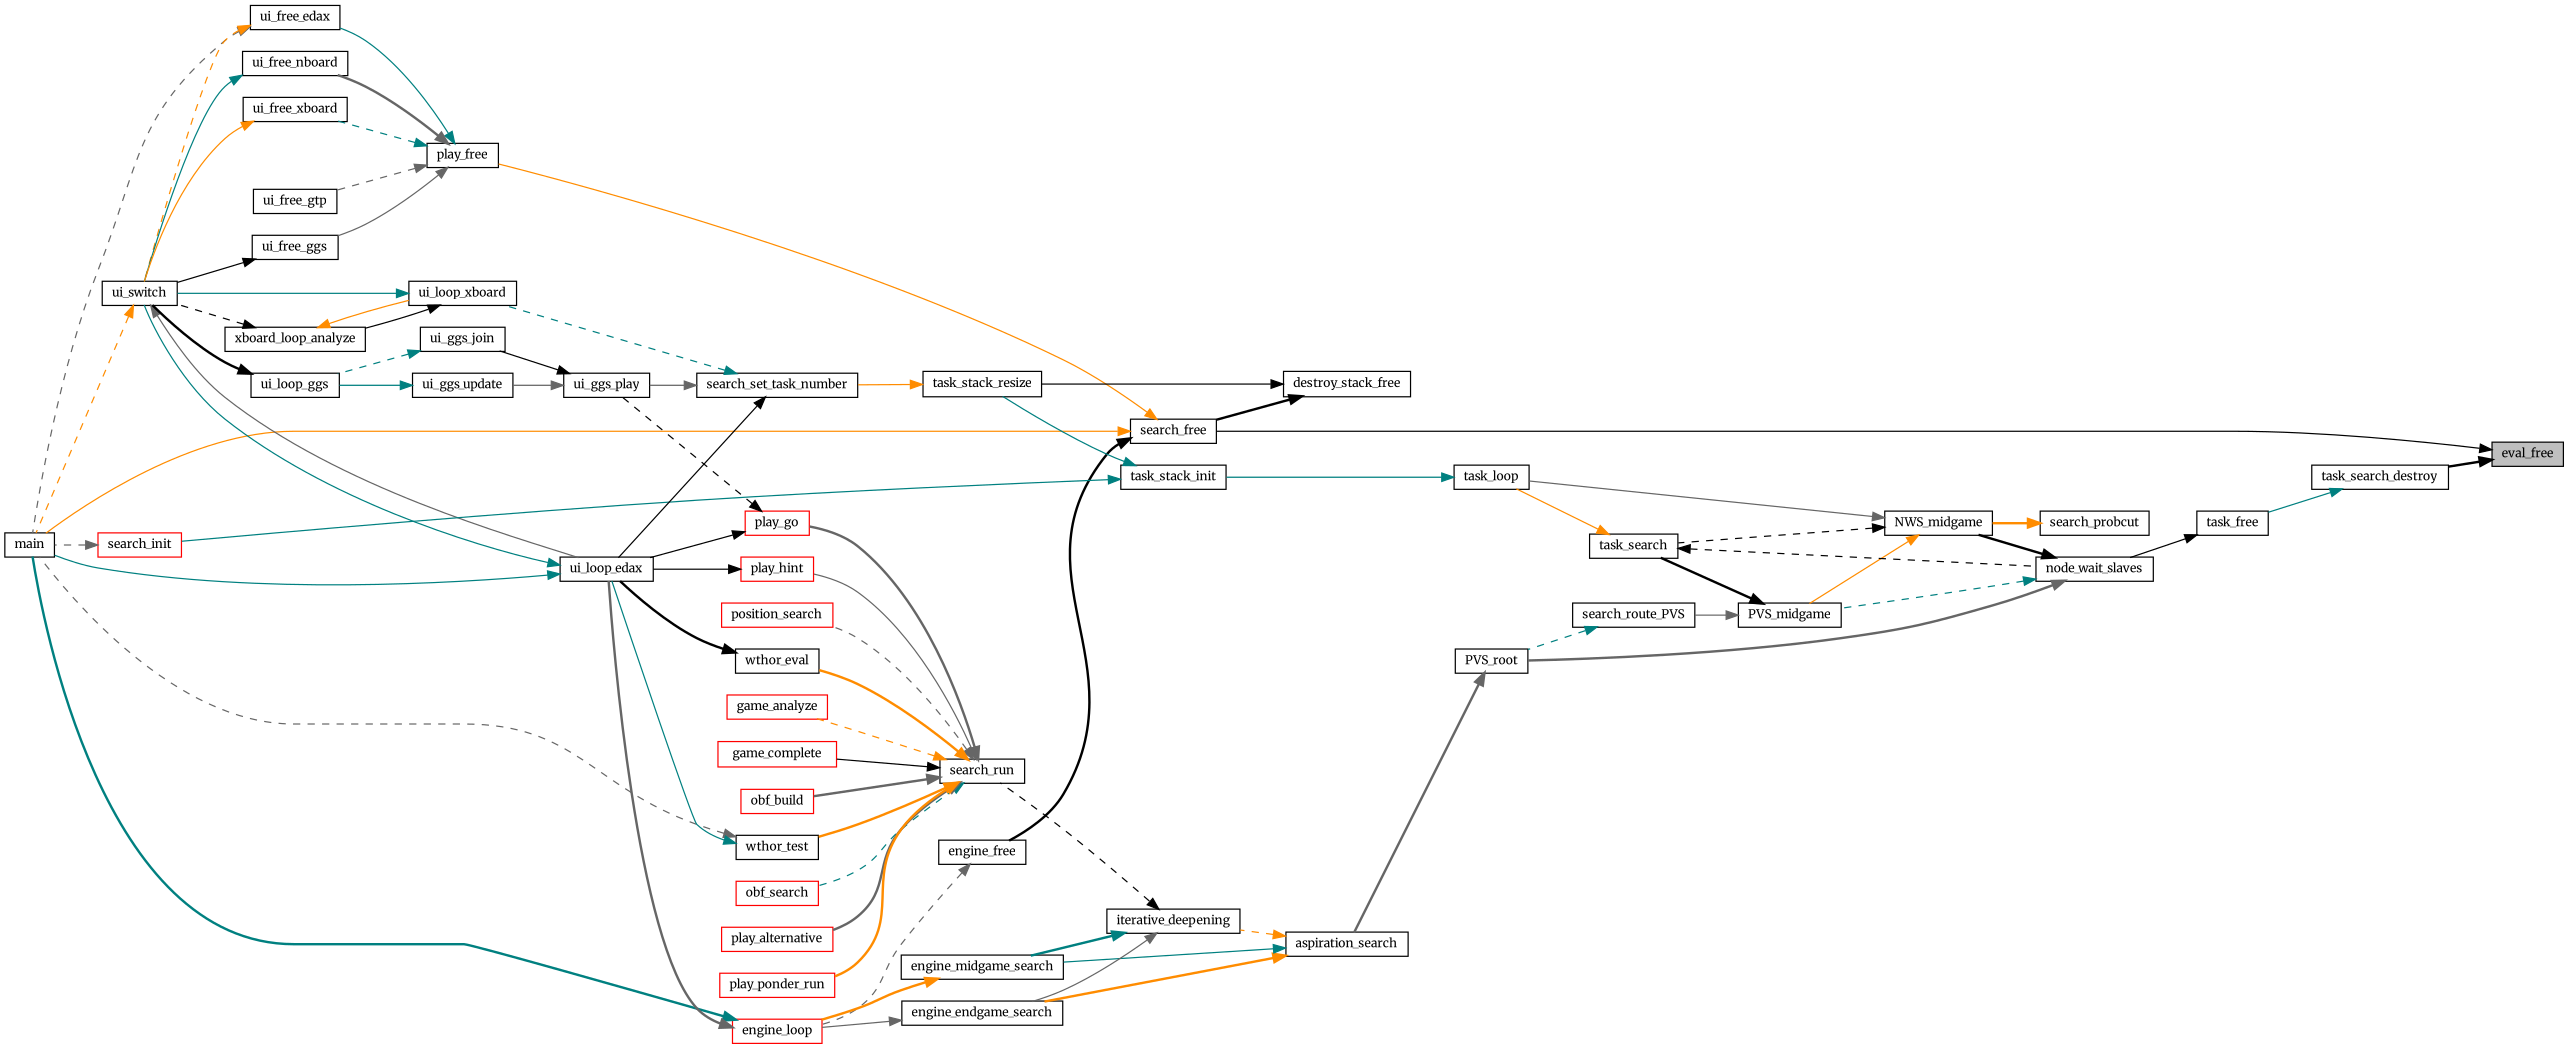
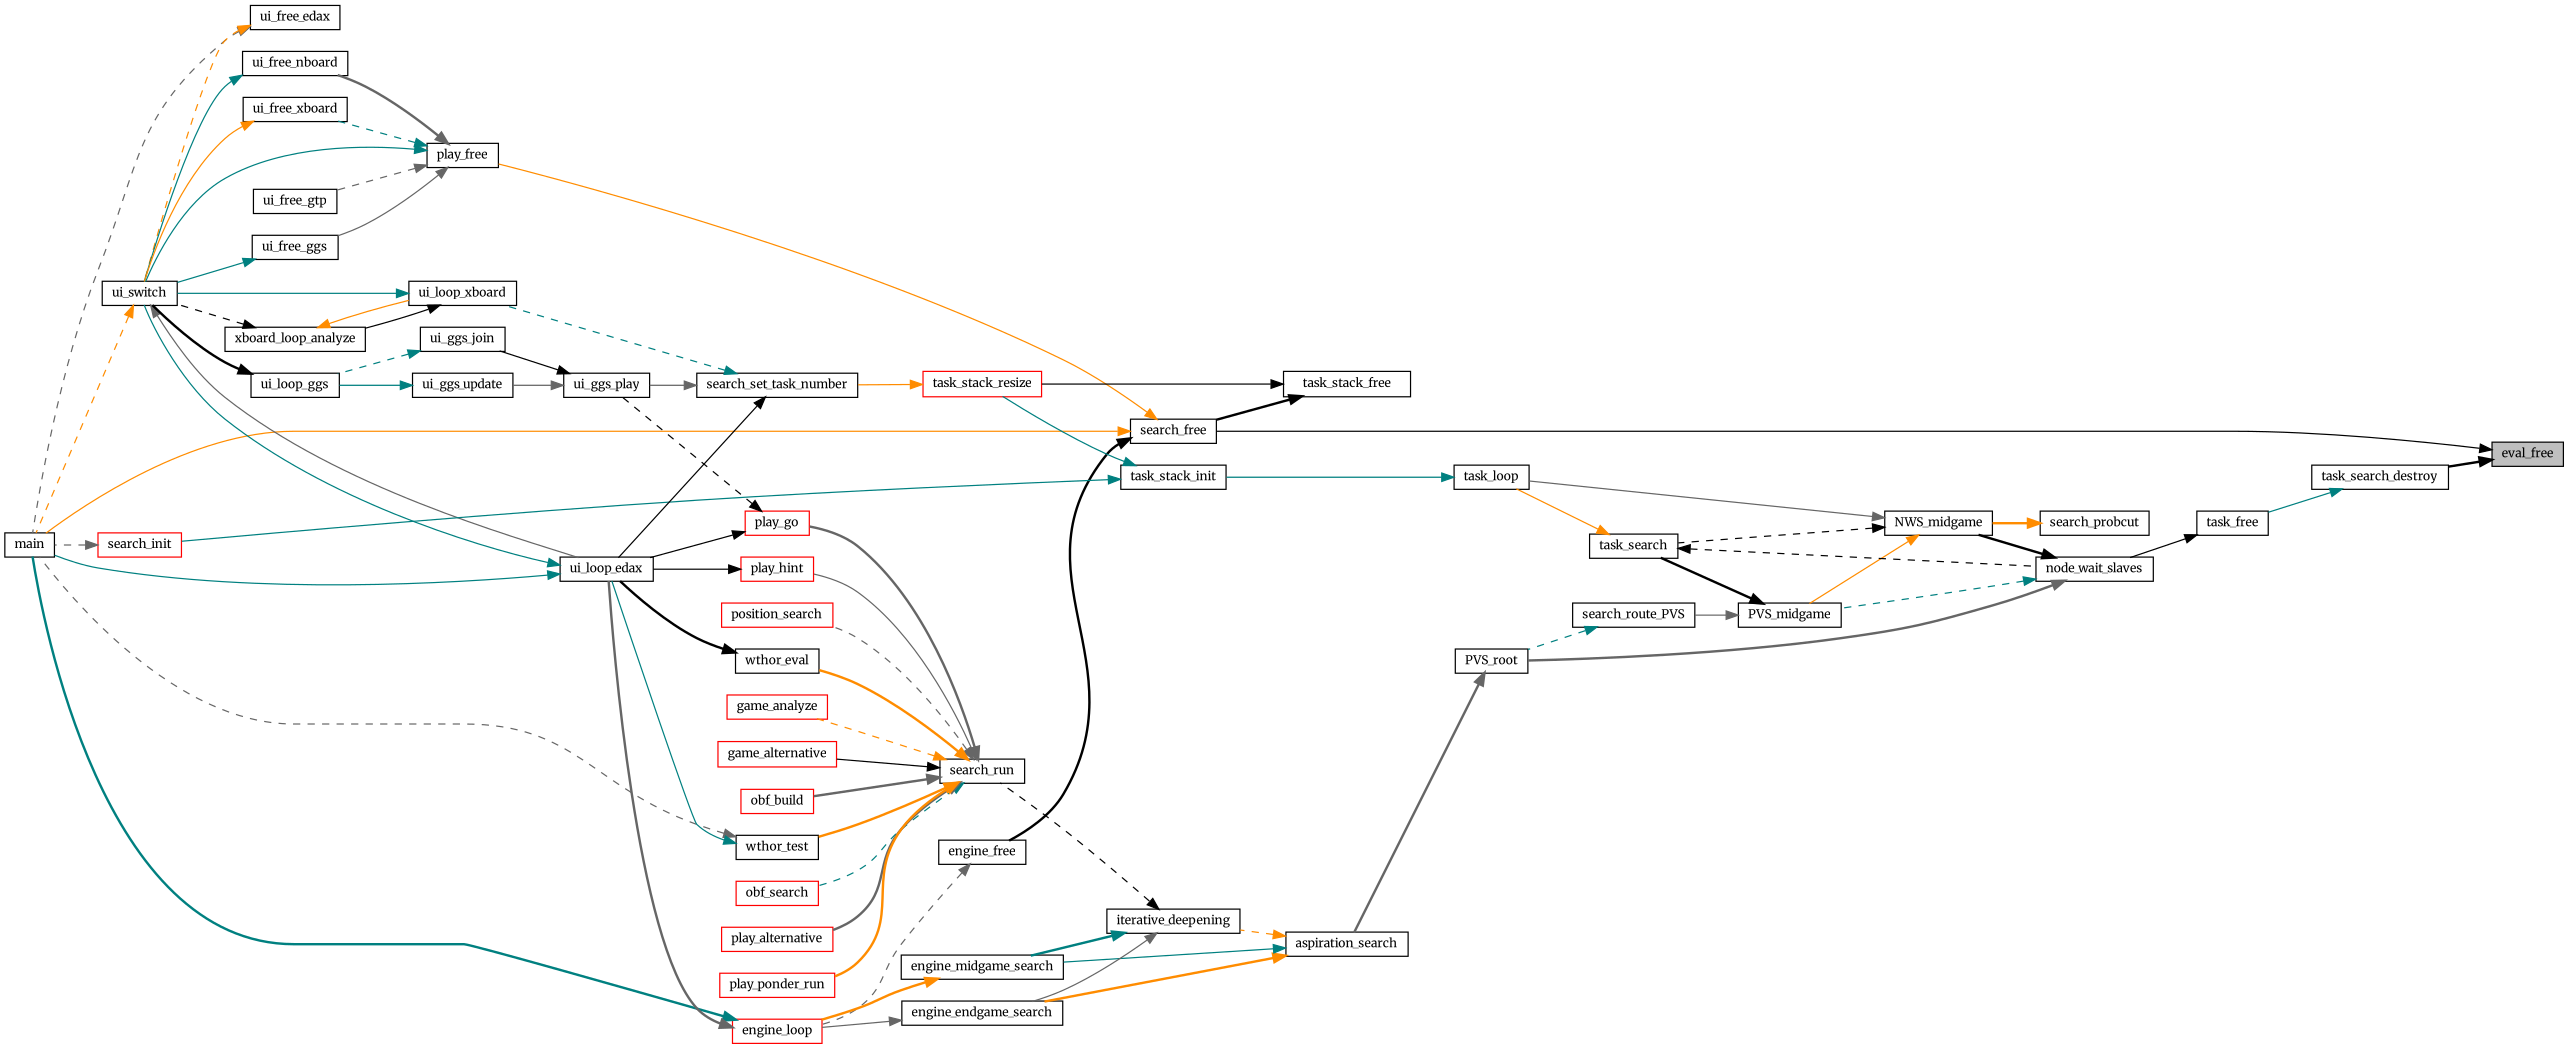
edge "ui_free_edax" -> "play_free": now "ui_switch" -> "play_free"
edge "ui_switch" -> "ui_free_ggs": color black -> teal
node "task_stack_resize": color black -> red
node "destroy_stack_free": label "destroy_stack_free" -> "task_stack_free"
node "game_complete": label "game_complete" -> "game_alternative"
